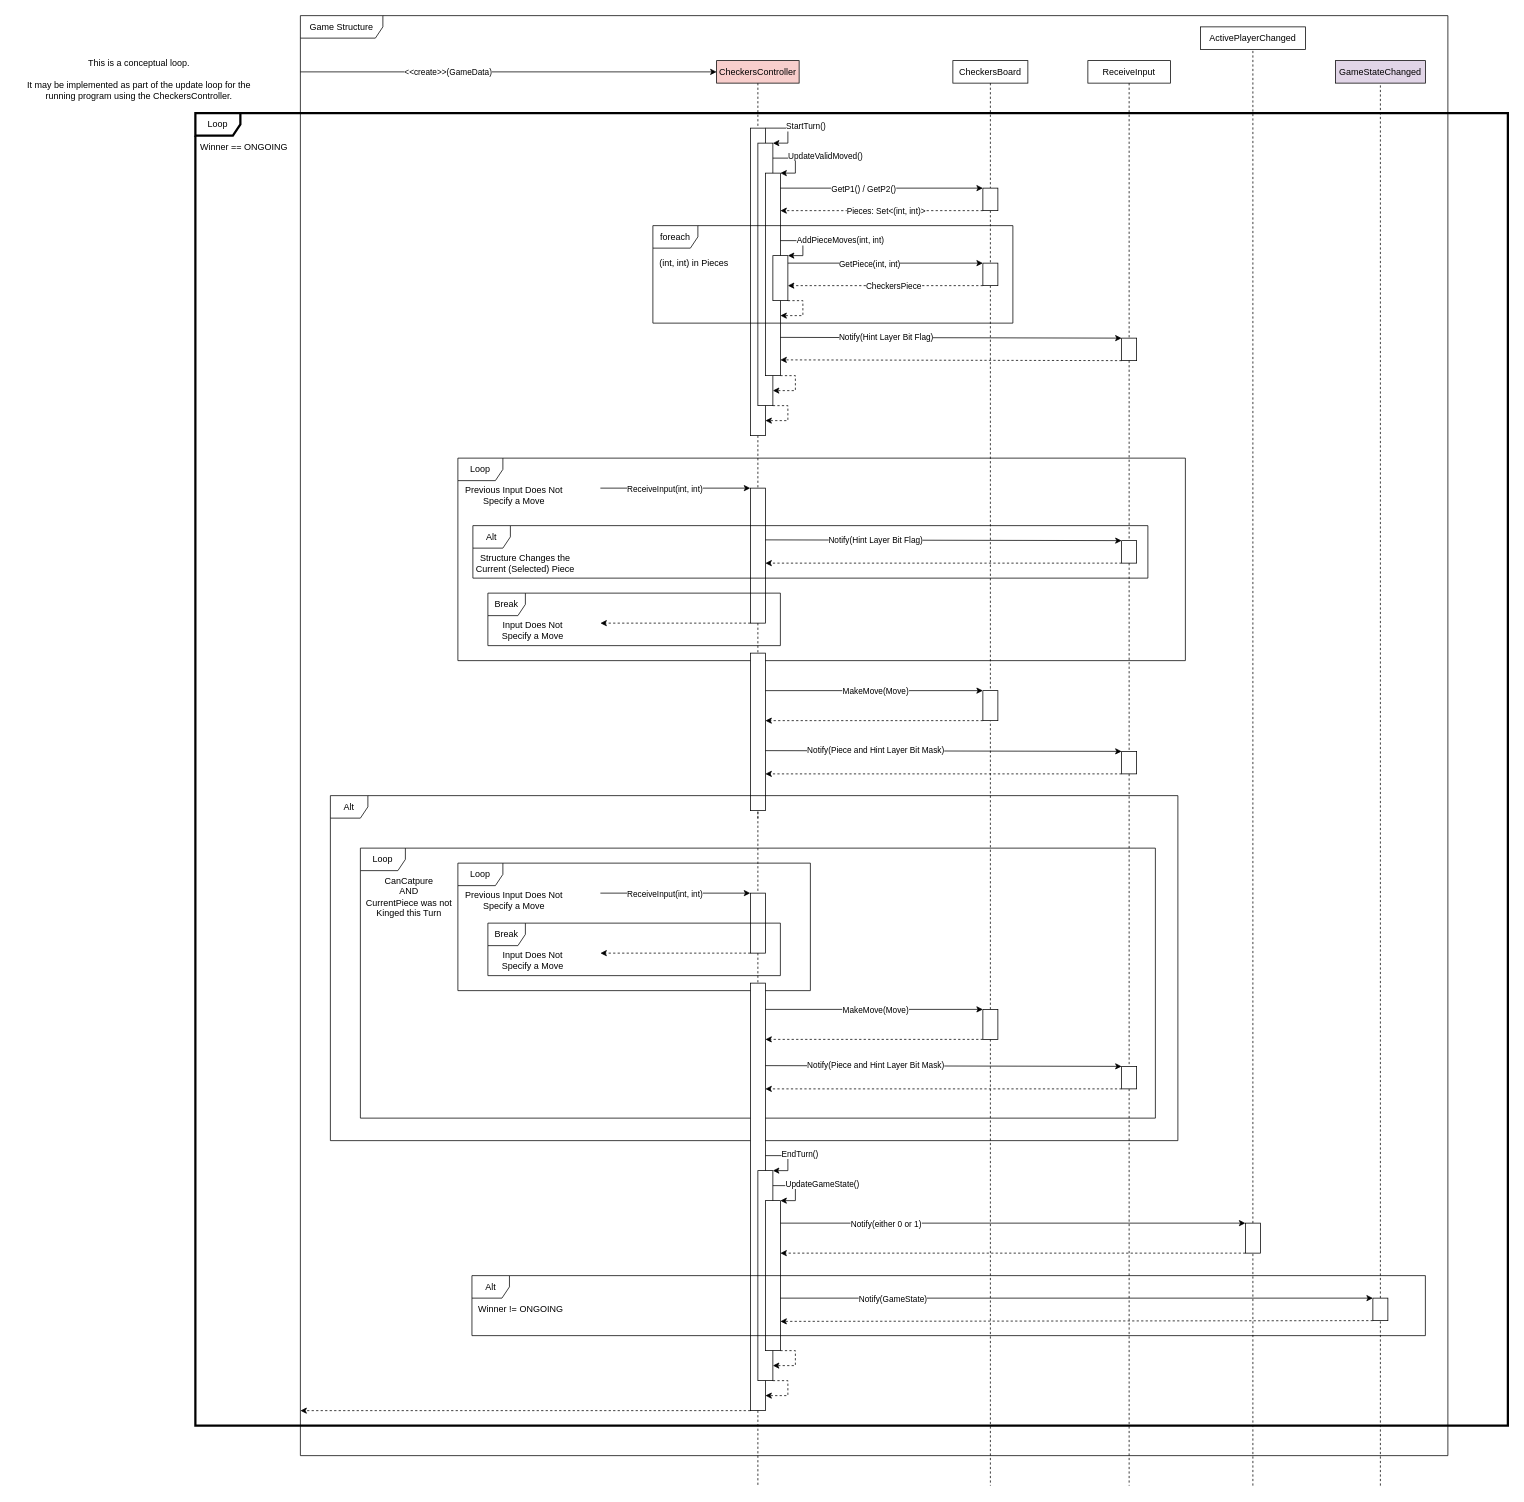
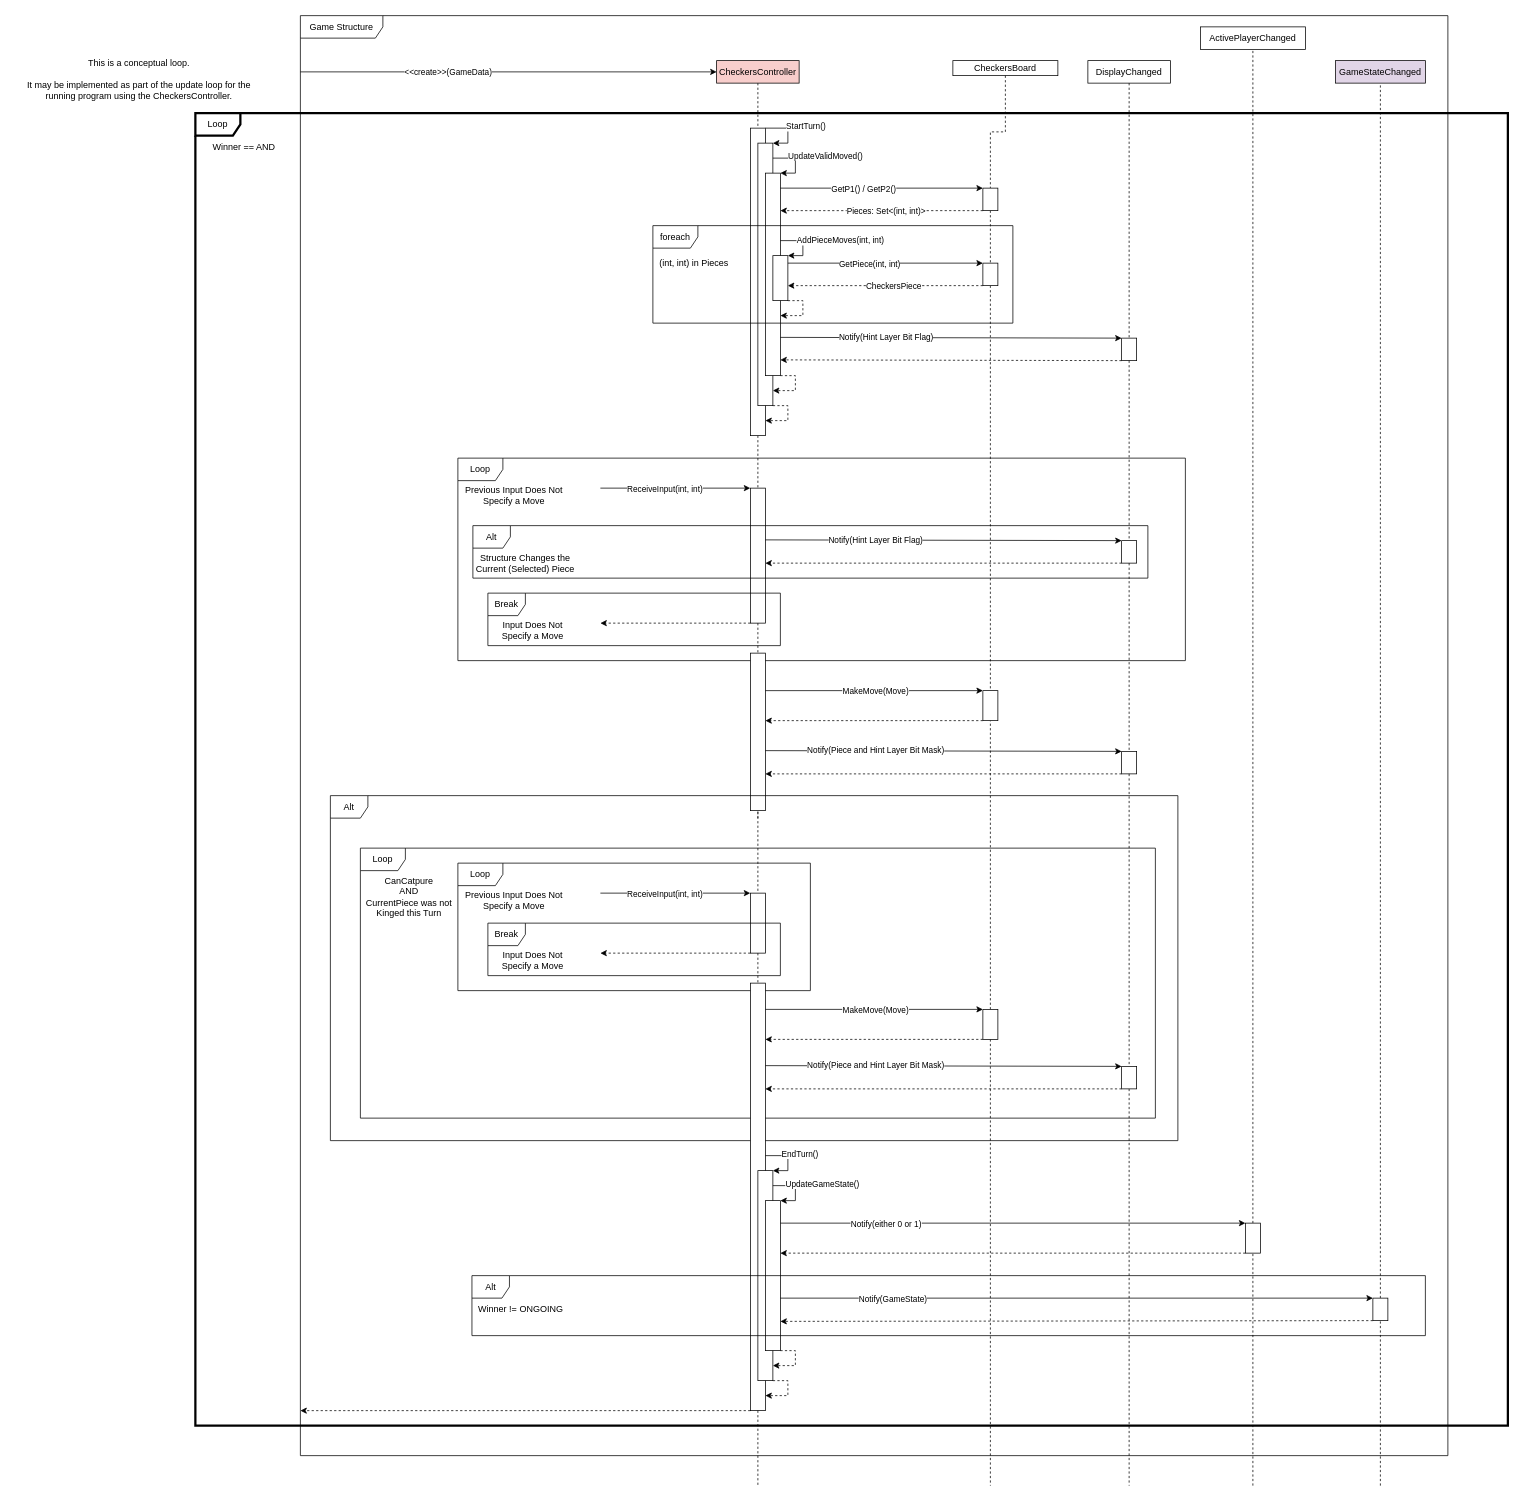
node "CheckersBoard": size 75x23 -> 105x15
node "ReceiveInput": label "ReceiveInput" -> "DisplayChanged"
node "Winner == ONGOING": label "Winner == ONGOING" -> "Winner == AND"
